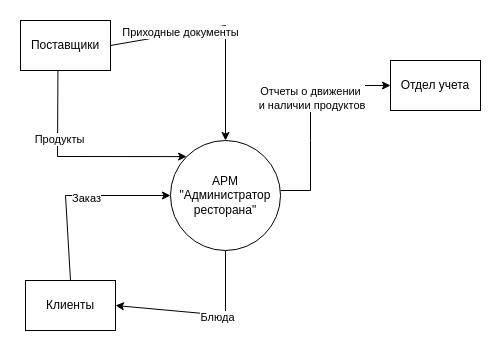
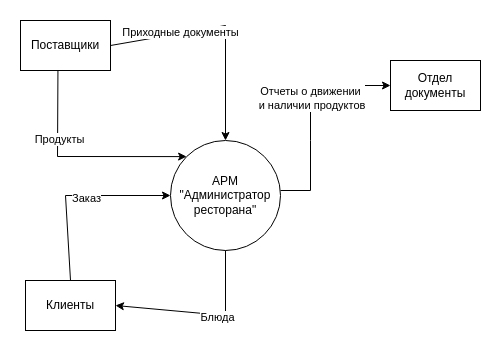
node "Отдел учета": label "Отдел учета" -> "Отдел документы"
